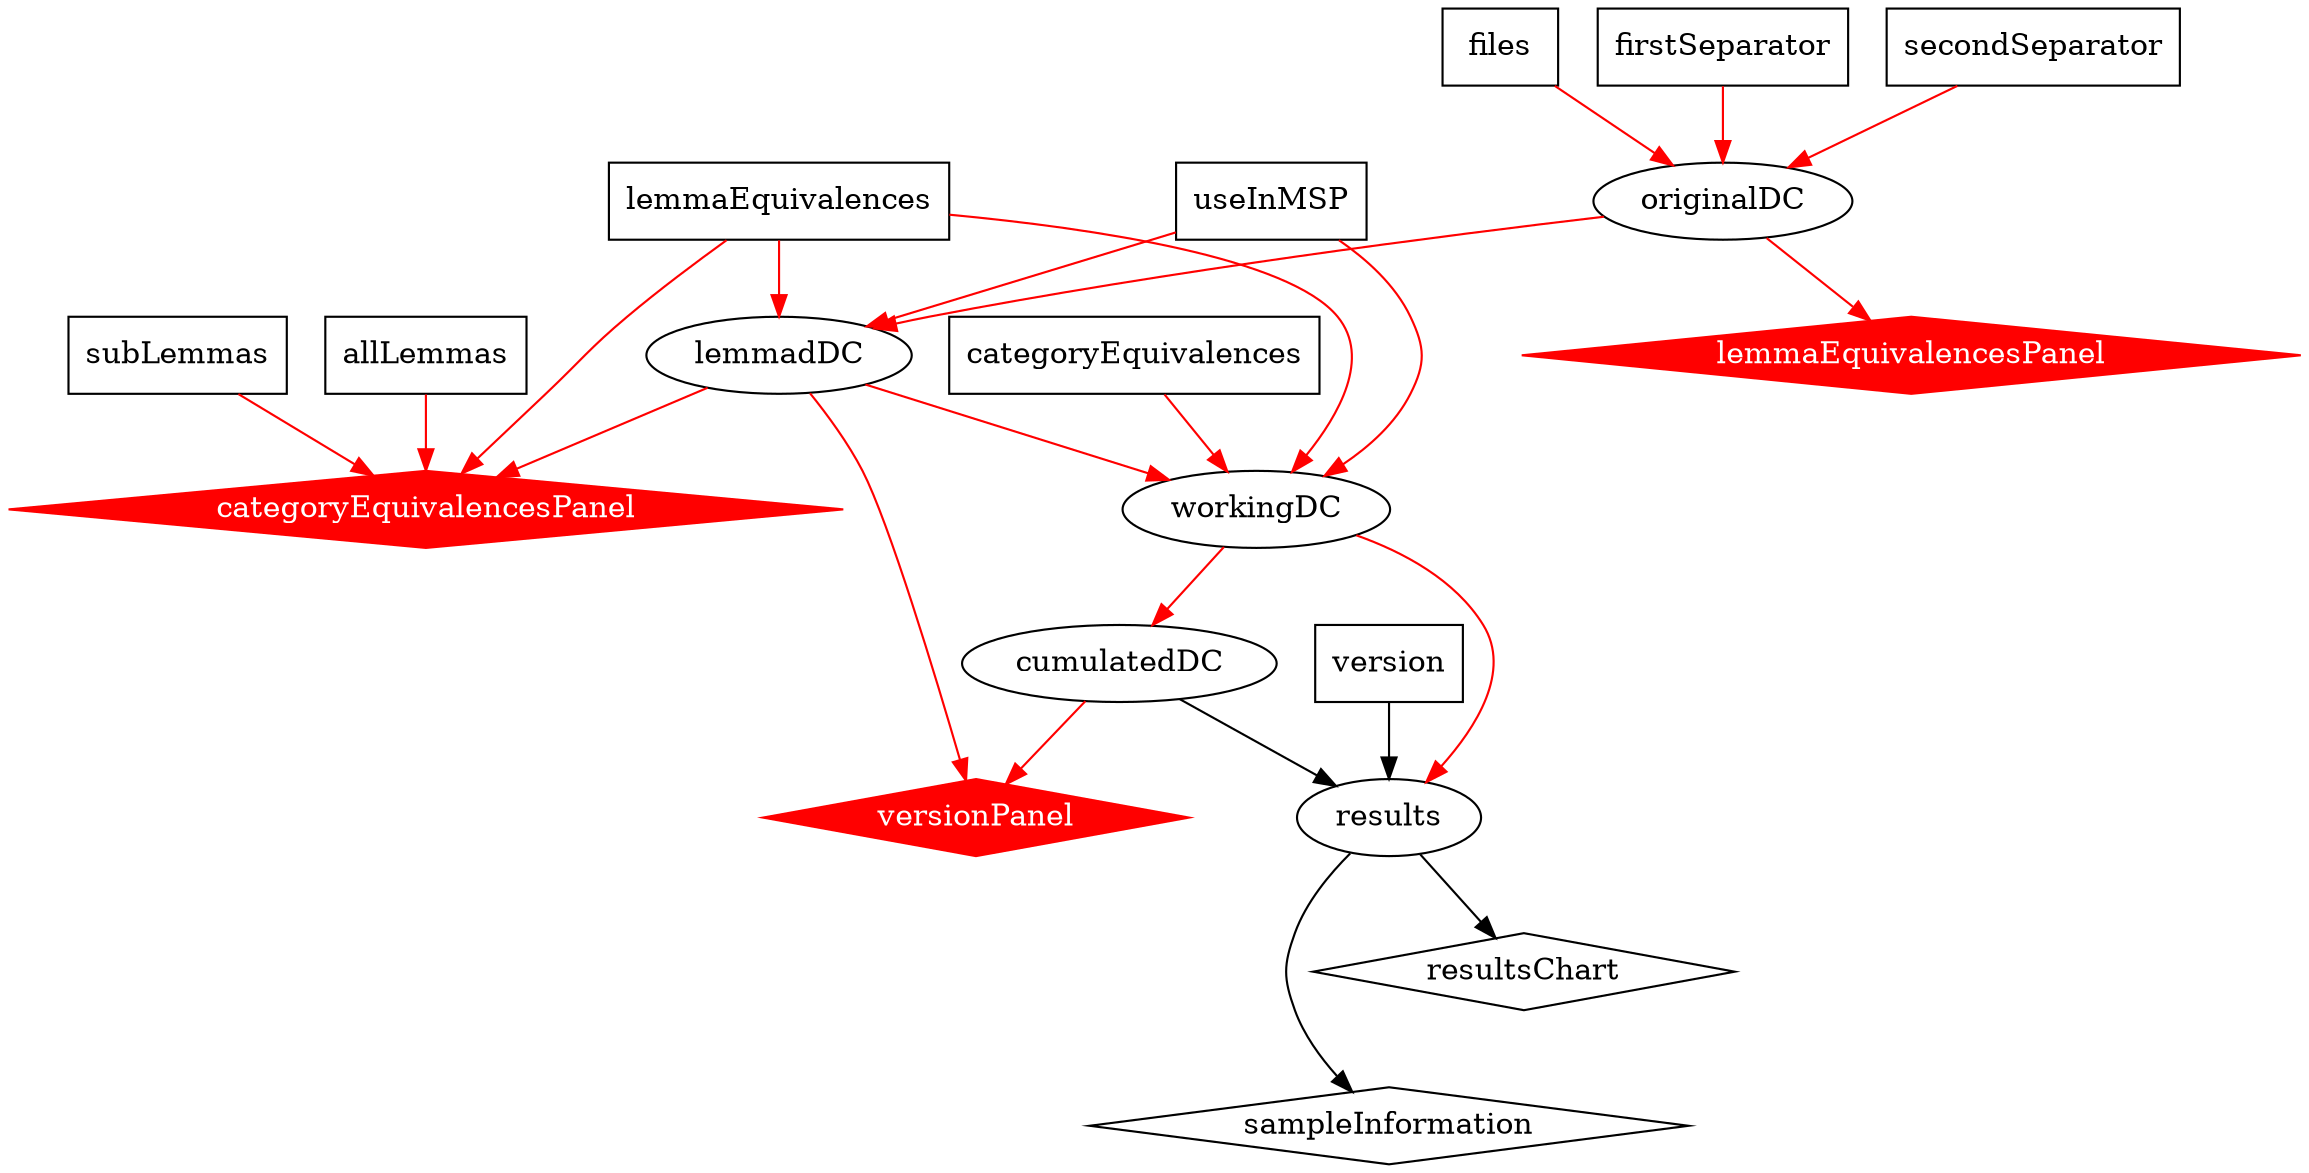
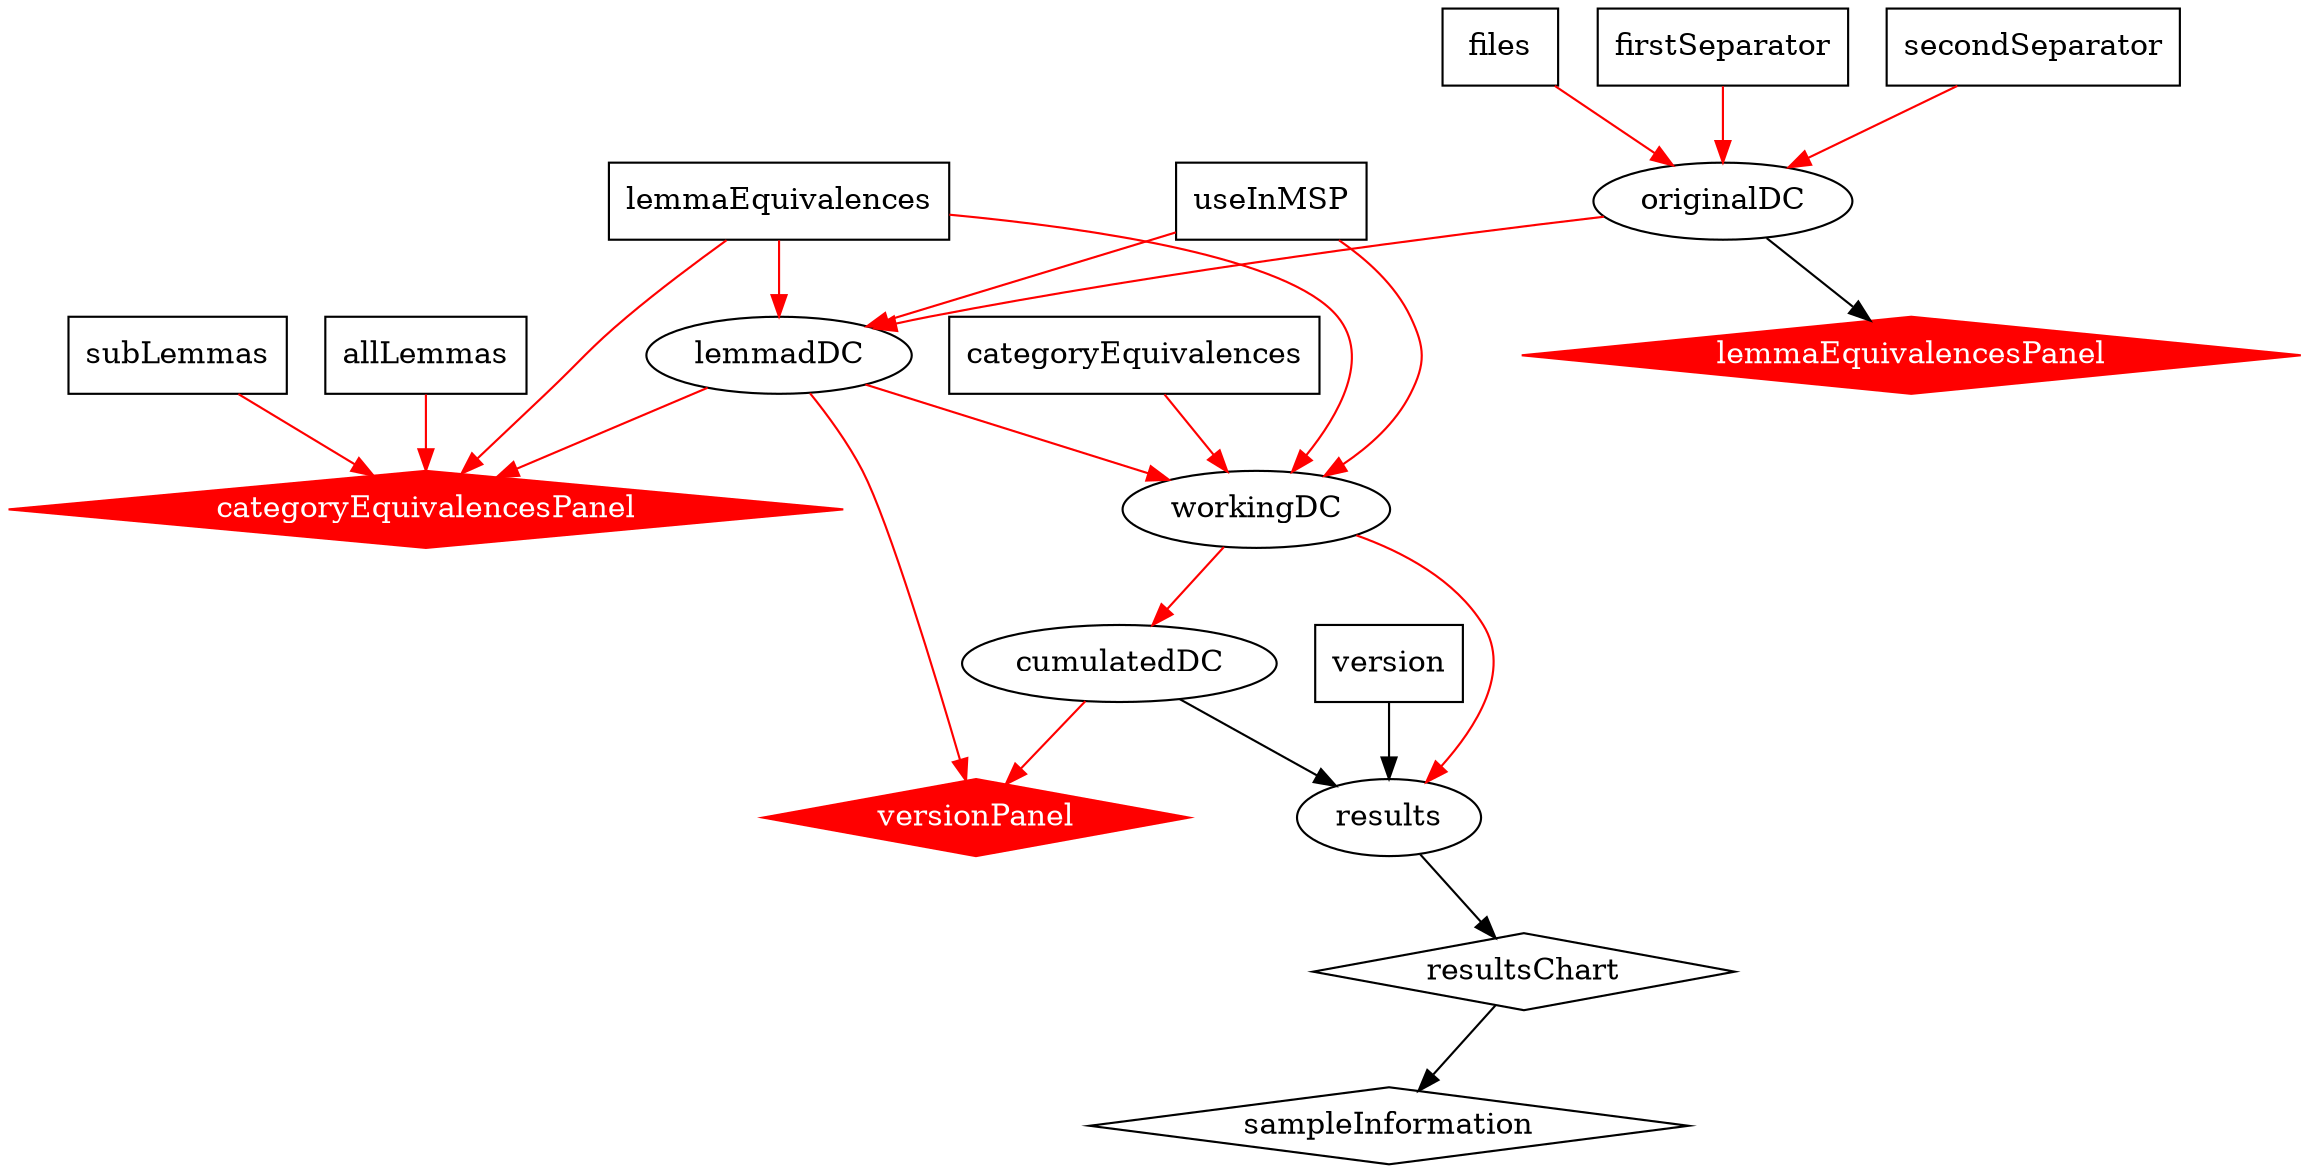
edge "originalDC" -> "lemmaEquivalencesPanel": color red -> black
edge "results" -> "sampleInformation": now "resultsChart" -> "sampleInformation"
